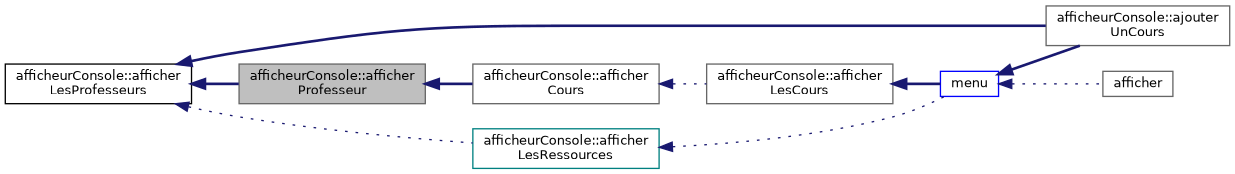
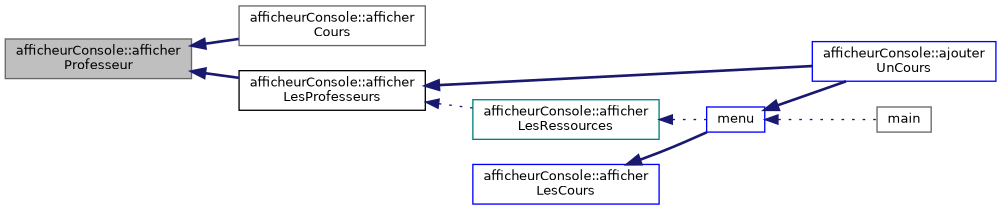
node "afficheurConsole::ajouter UnCours": color gray40 -> blue
edge "afficheurConsole::afficher Professeur" -> "afficheurConsole::afficher LesProfesseurs": reversed
edge "afficheurConsole::afficher LesCours" -> "afficheurConsole::afficher Cours": removed
node "afficheurConsole::afficher LesCours": color gray40 -> blue
node "afficher": label "afficher" -> "main"
